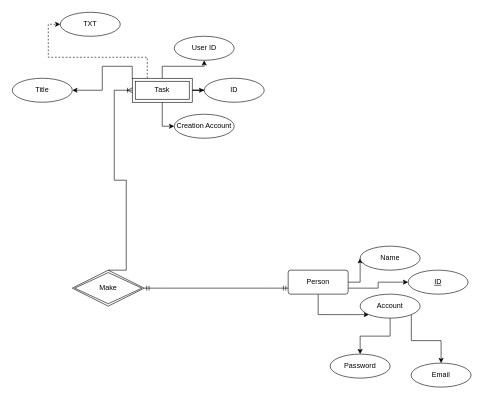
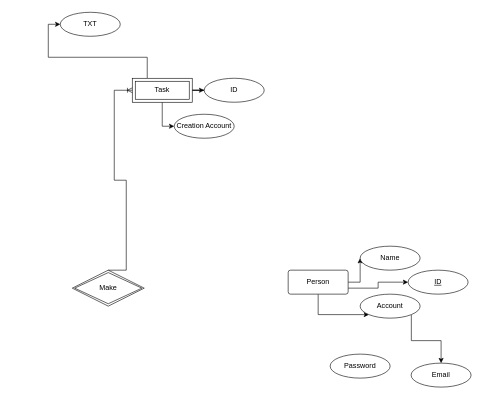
node "User ID": removed
edge "Task" -> "TXT": style dashed -> solid
edge "Task" -> "Title": removed
edge "Task" -> "User ID": removed
node "Title": removed
edge "Person" -- "Make": removed
edge "Account" -> "Password": removed
